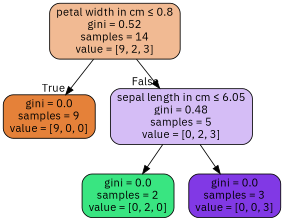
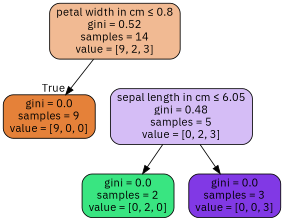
edge "petal width in cm ≤ 0.8" -> "sepal length in cm ≤ 6.05": removed
